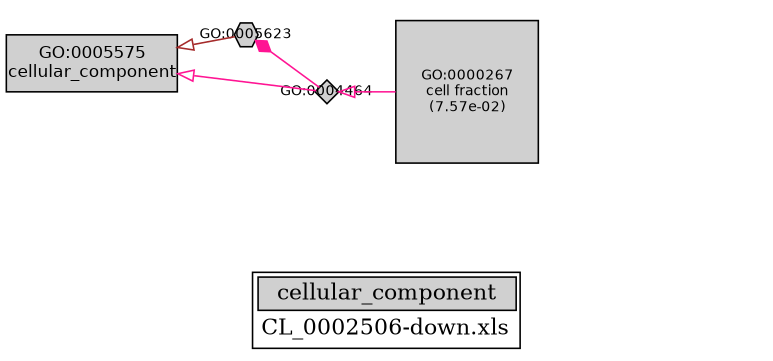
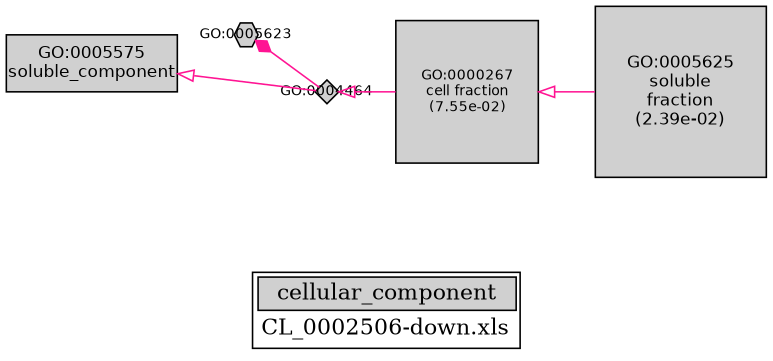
edge "GO:0005623" -> "GO:0005575": removed
node "GO:0005575": text "cellular_component" -> "soluble_component"
node "GO:0005625": added
node "GO:0000267": text "(7.57e-02)" -> "(7.55e-02)"
